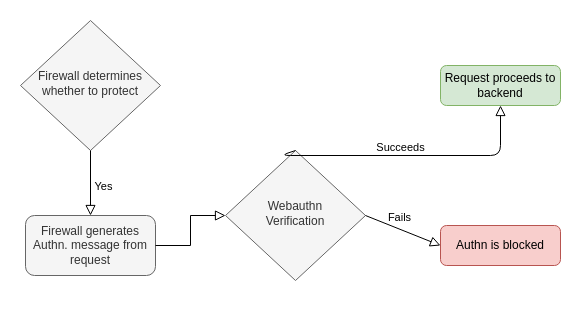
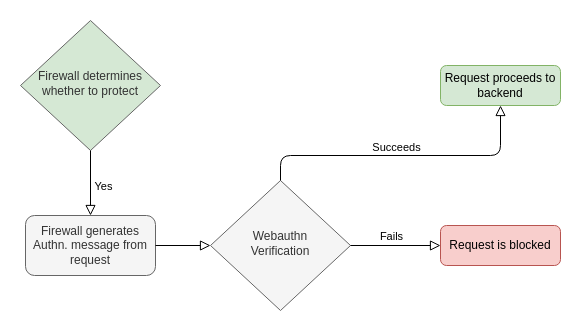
node "Firewall determines whether to protect": fillcolor #f5f5f5 -> #d5e8d4
node "Webauthn Verification": moved (296, 216) -> (281, 246)
node "Authn is blocked": label "Authn is blocked" -> "Request is blocked"
